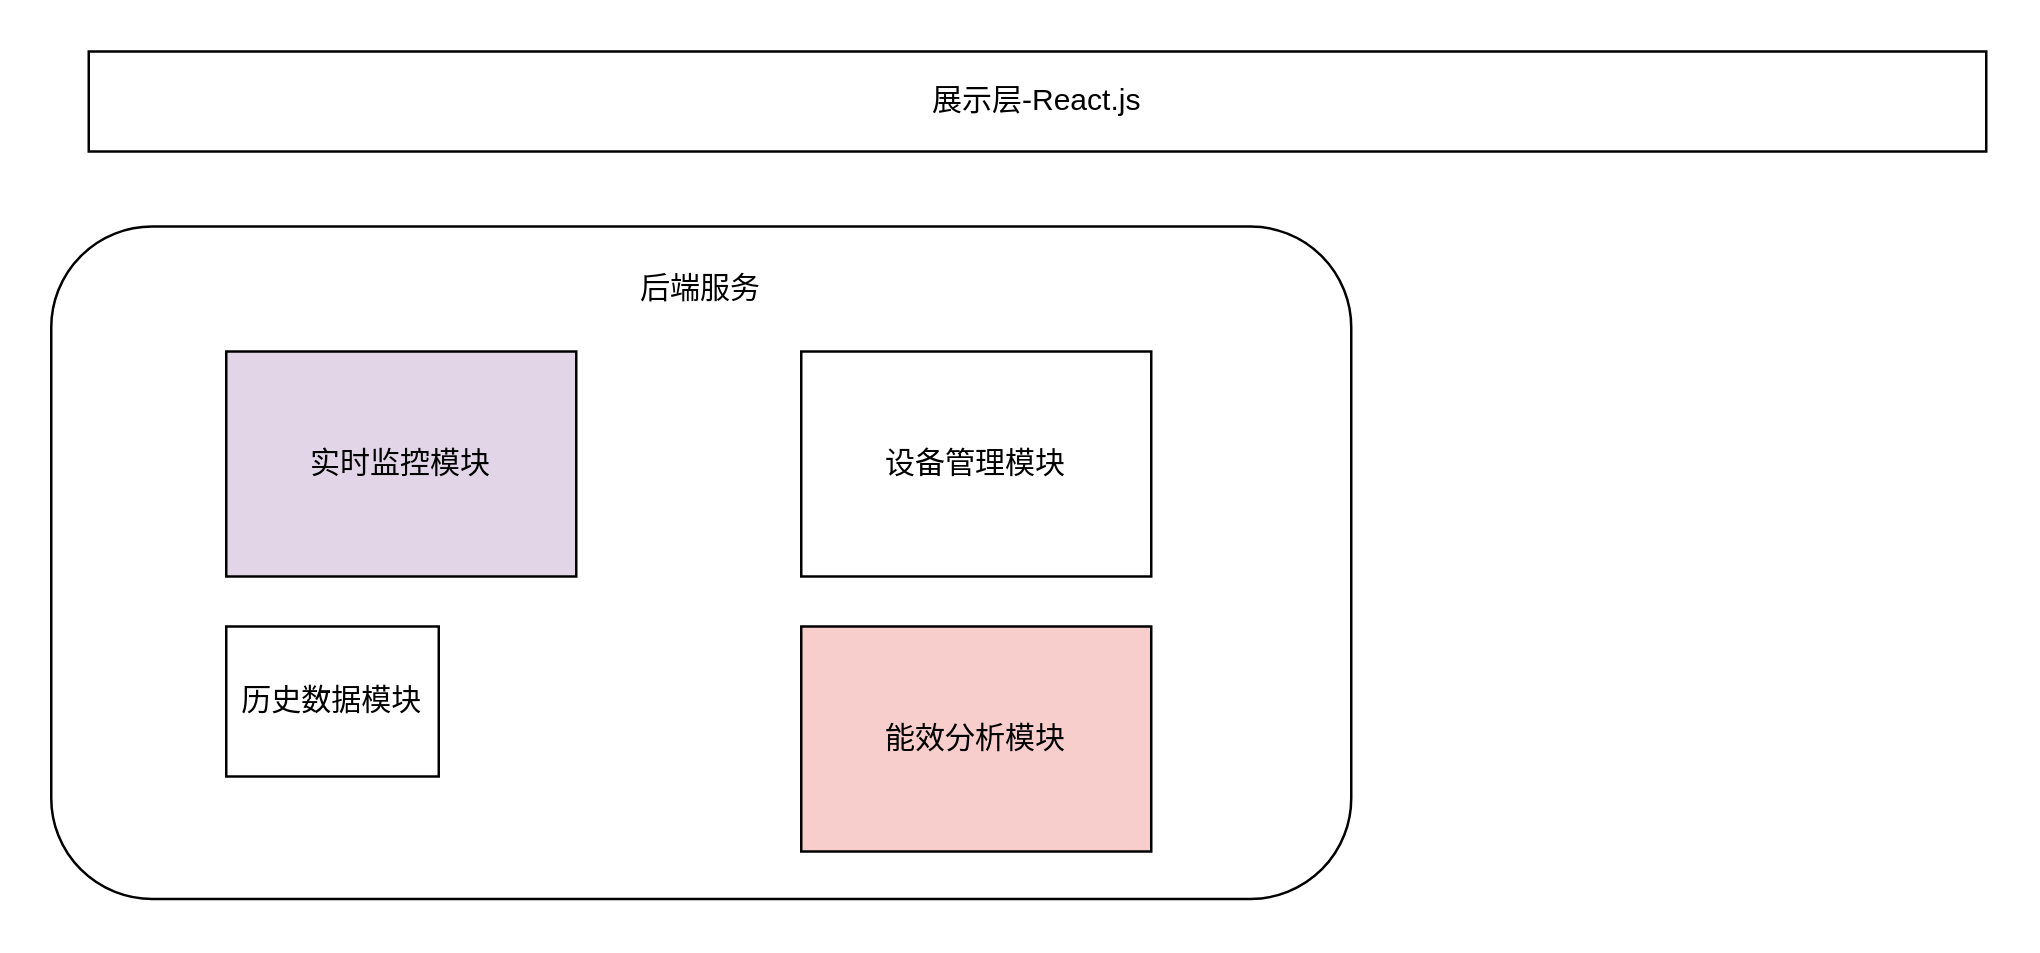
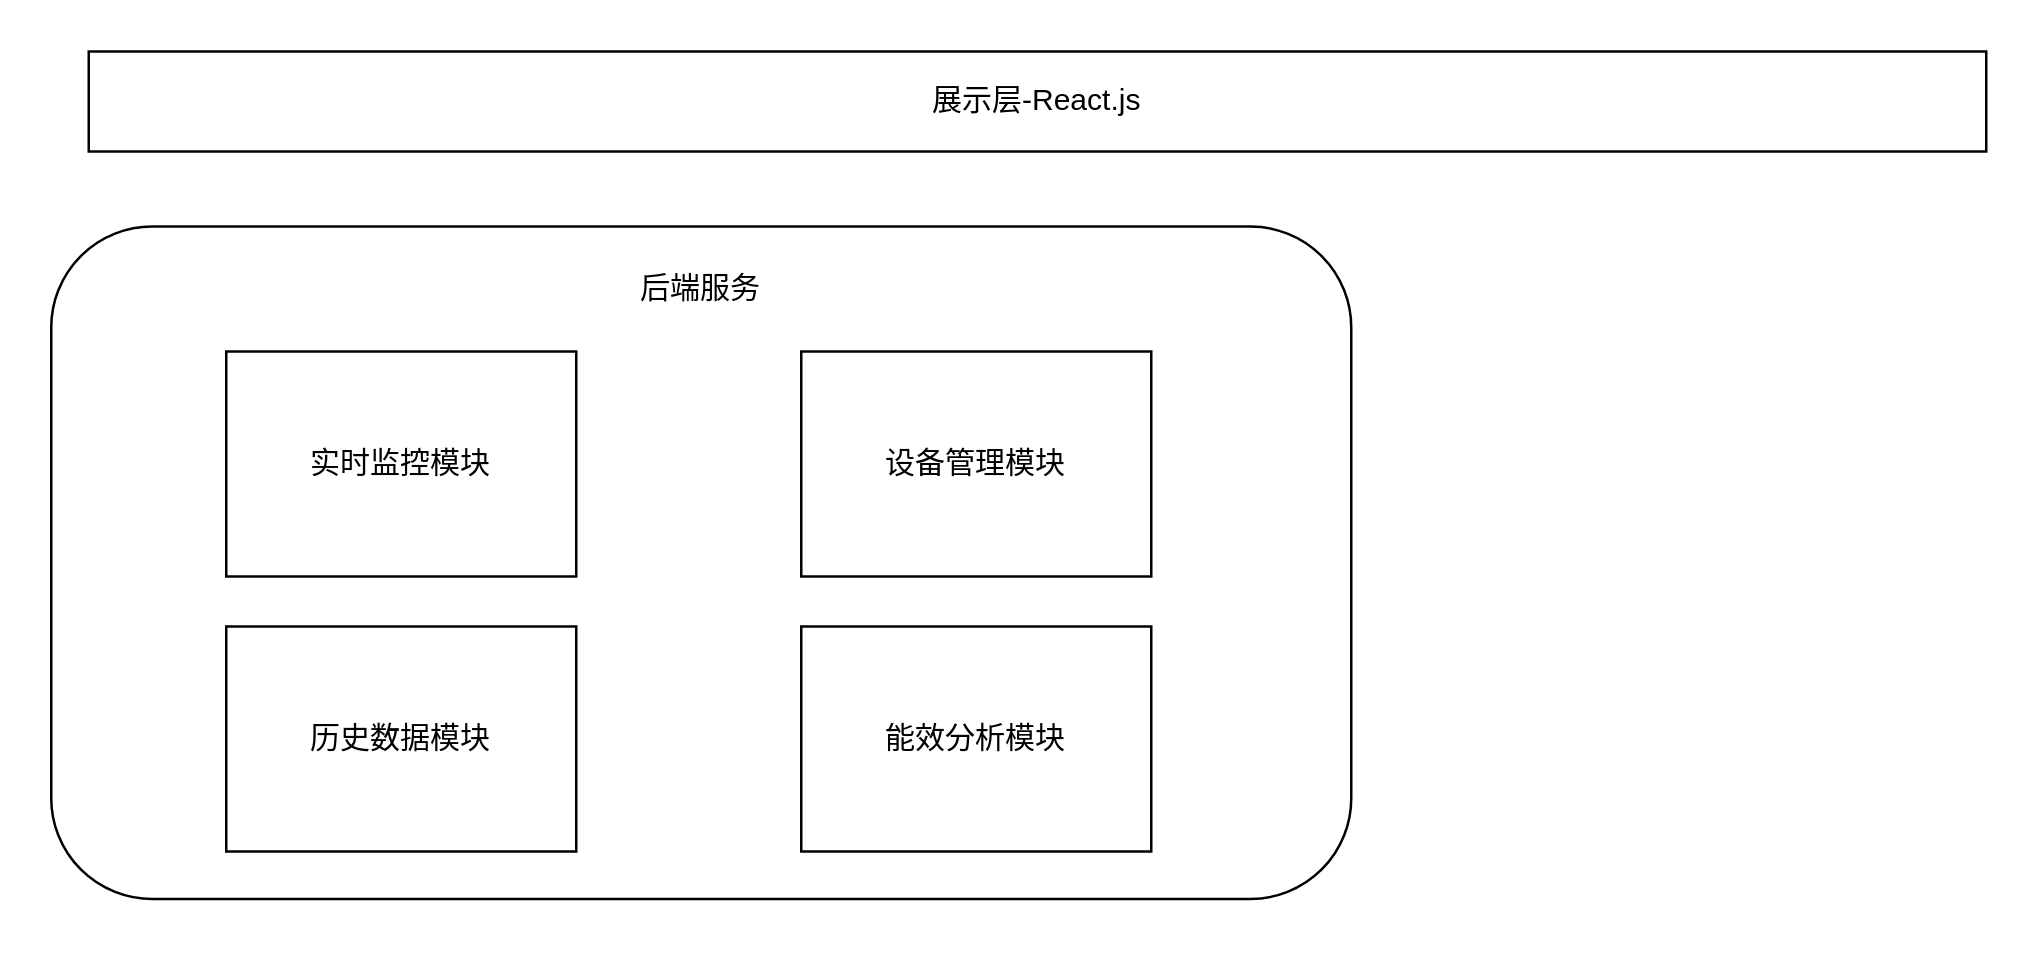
node "实时监控模块": fillcolor #e1d5e7 -> #ffffff
node "历史数据模块": size 213x150 -> 350x225
node "能效分析模块": fillcolor #f8cecc -> #ffffff
